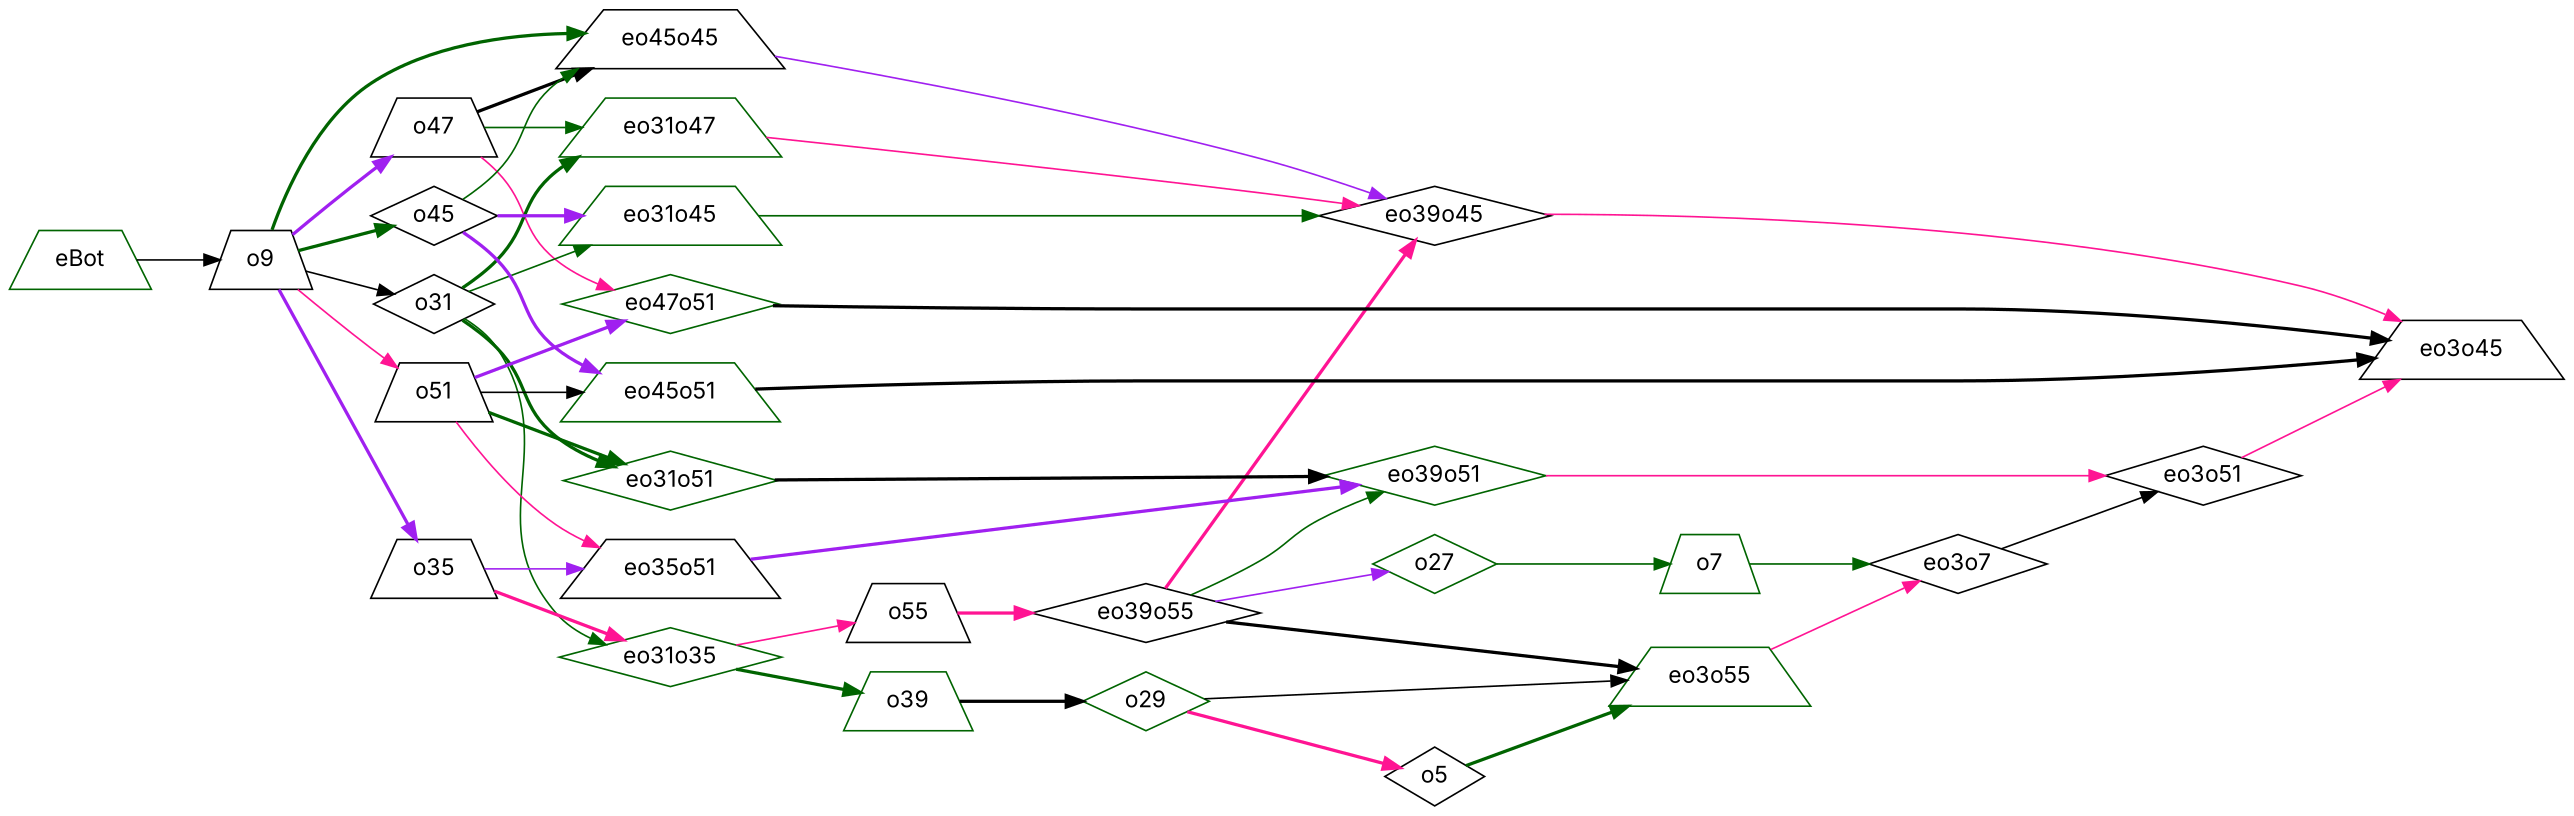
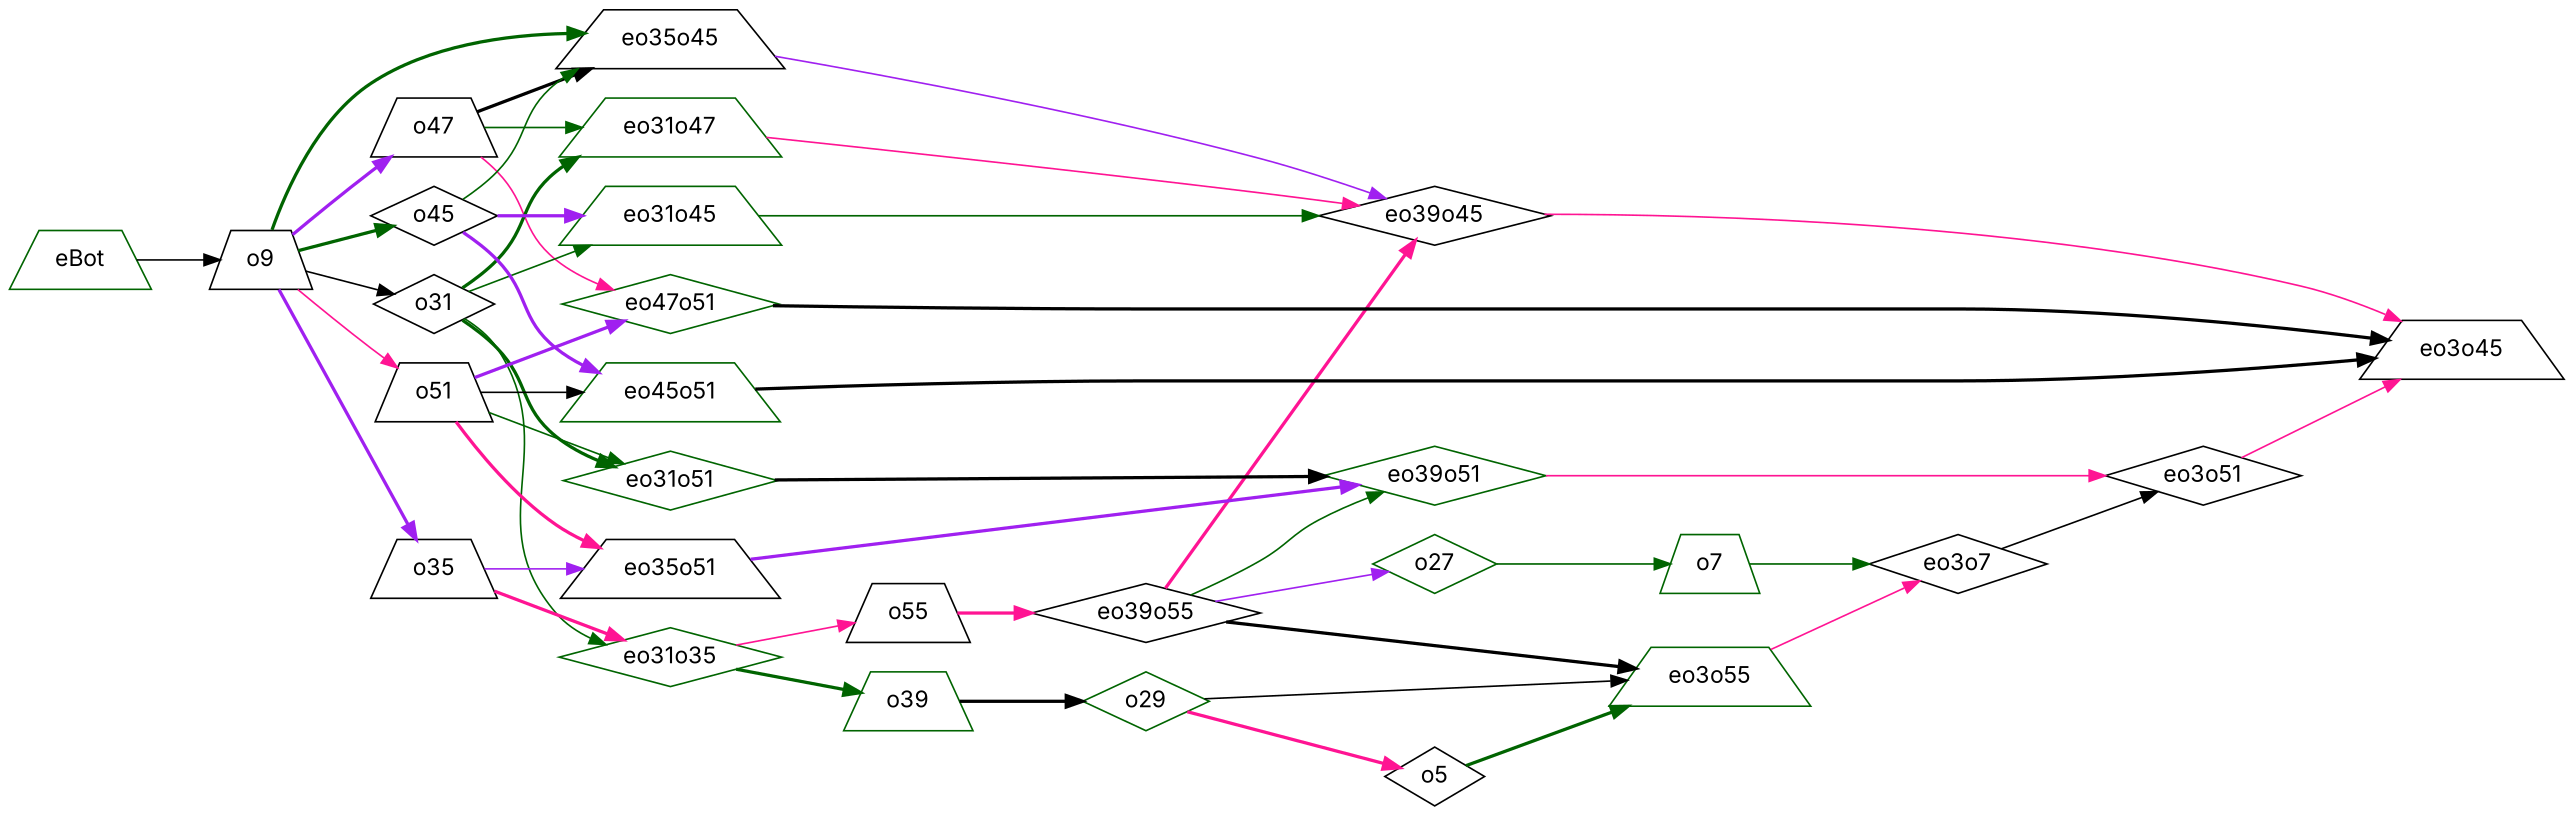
node "eo45o45": label "eo45o45" -> "eo35o45"
edge "o51" -> "eo31o51": style bold -> solid
edge "o51" -> "eo35o51": style solid -> bold
